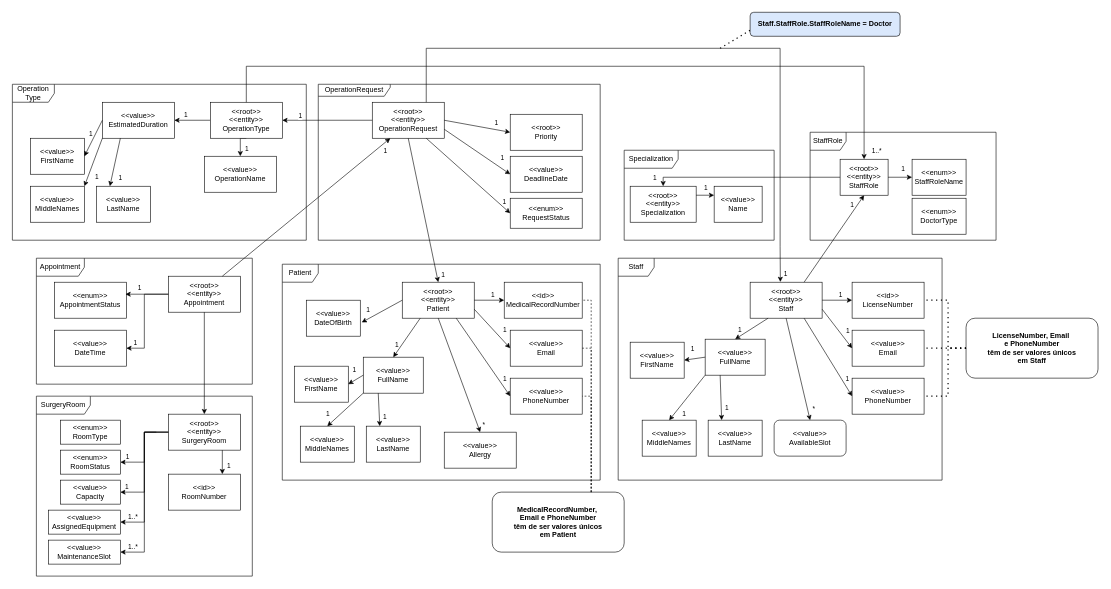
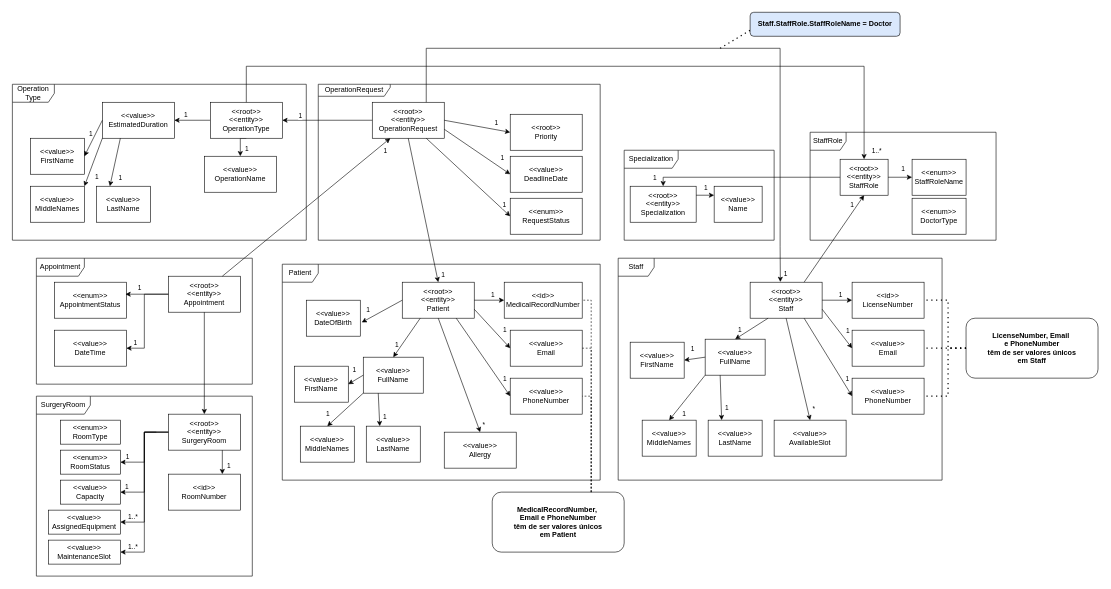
node "<<enum>> RequestStatus": size 72x30 -> 72x36
node "<<value>> AvailableSlot": shape rounded rectangle -> rectangle
